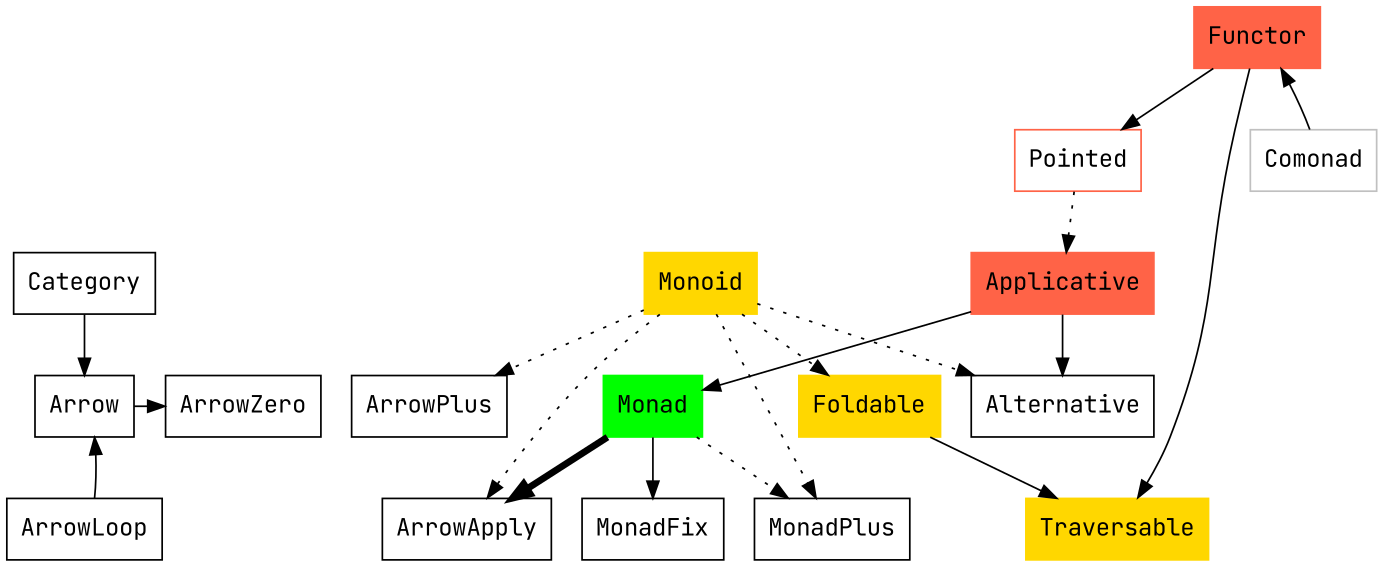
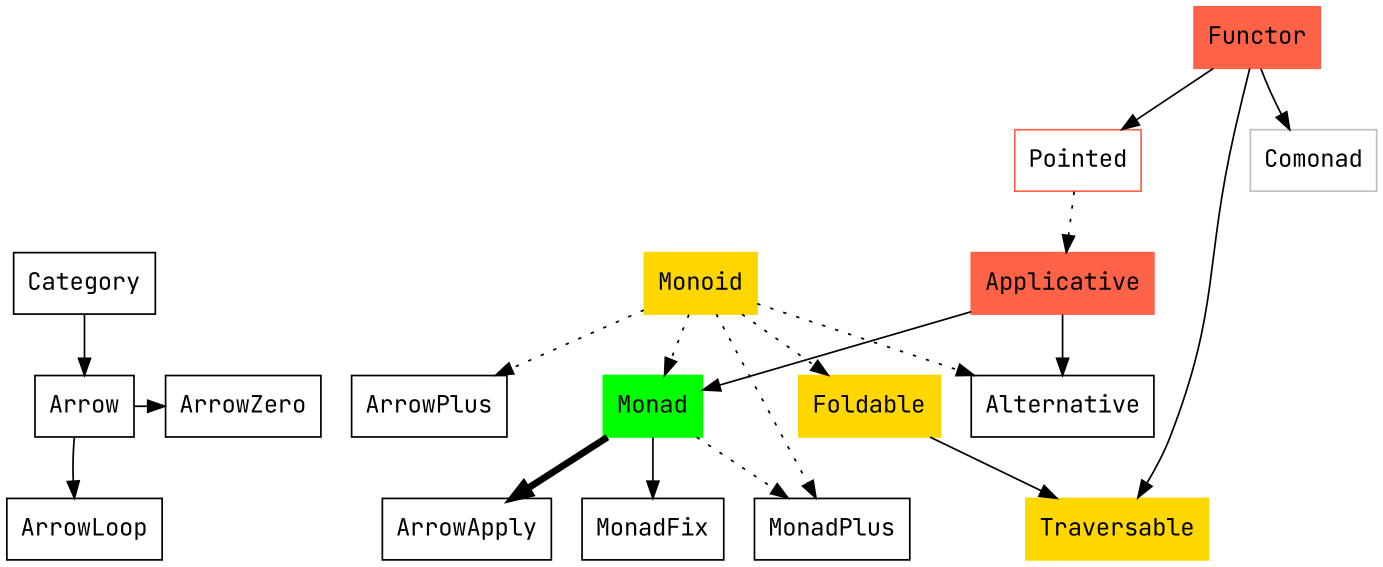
edge "Comonad" -> "Functor": reversed
edge "Monoid" -> "ArrowApply": now "Monoid" -> "Monad"
edge "ArrowLoop" -> "Arrow": reversed
